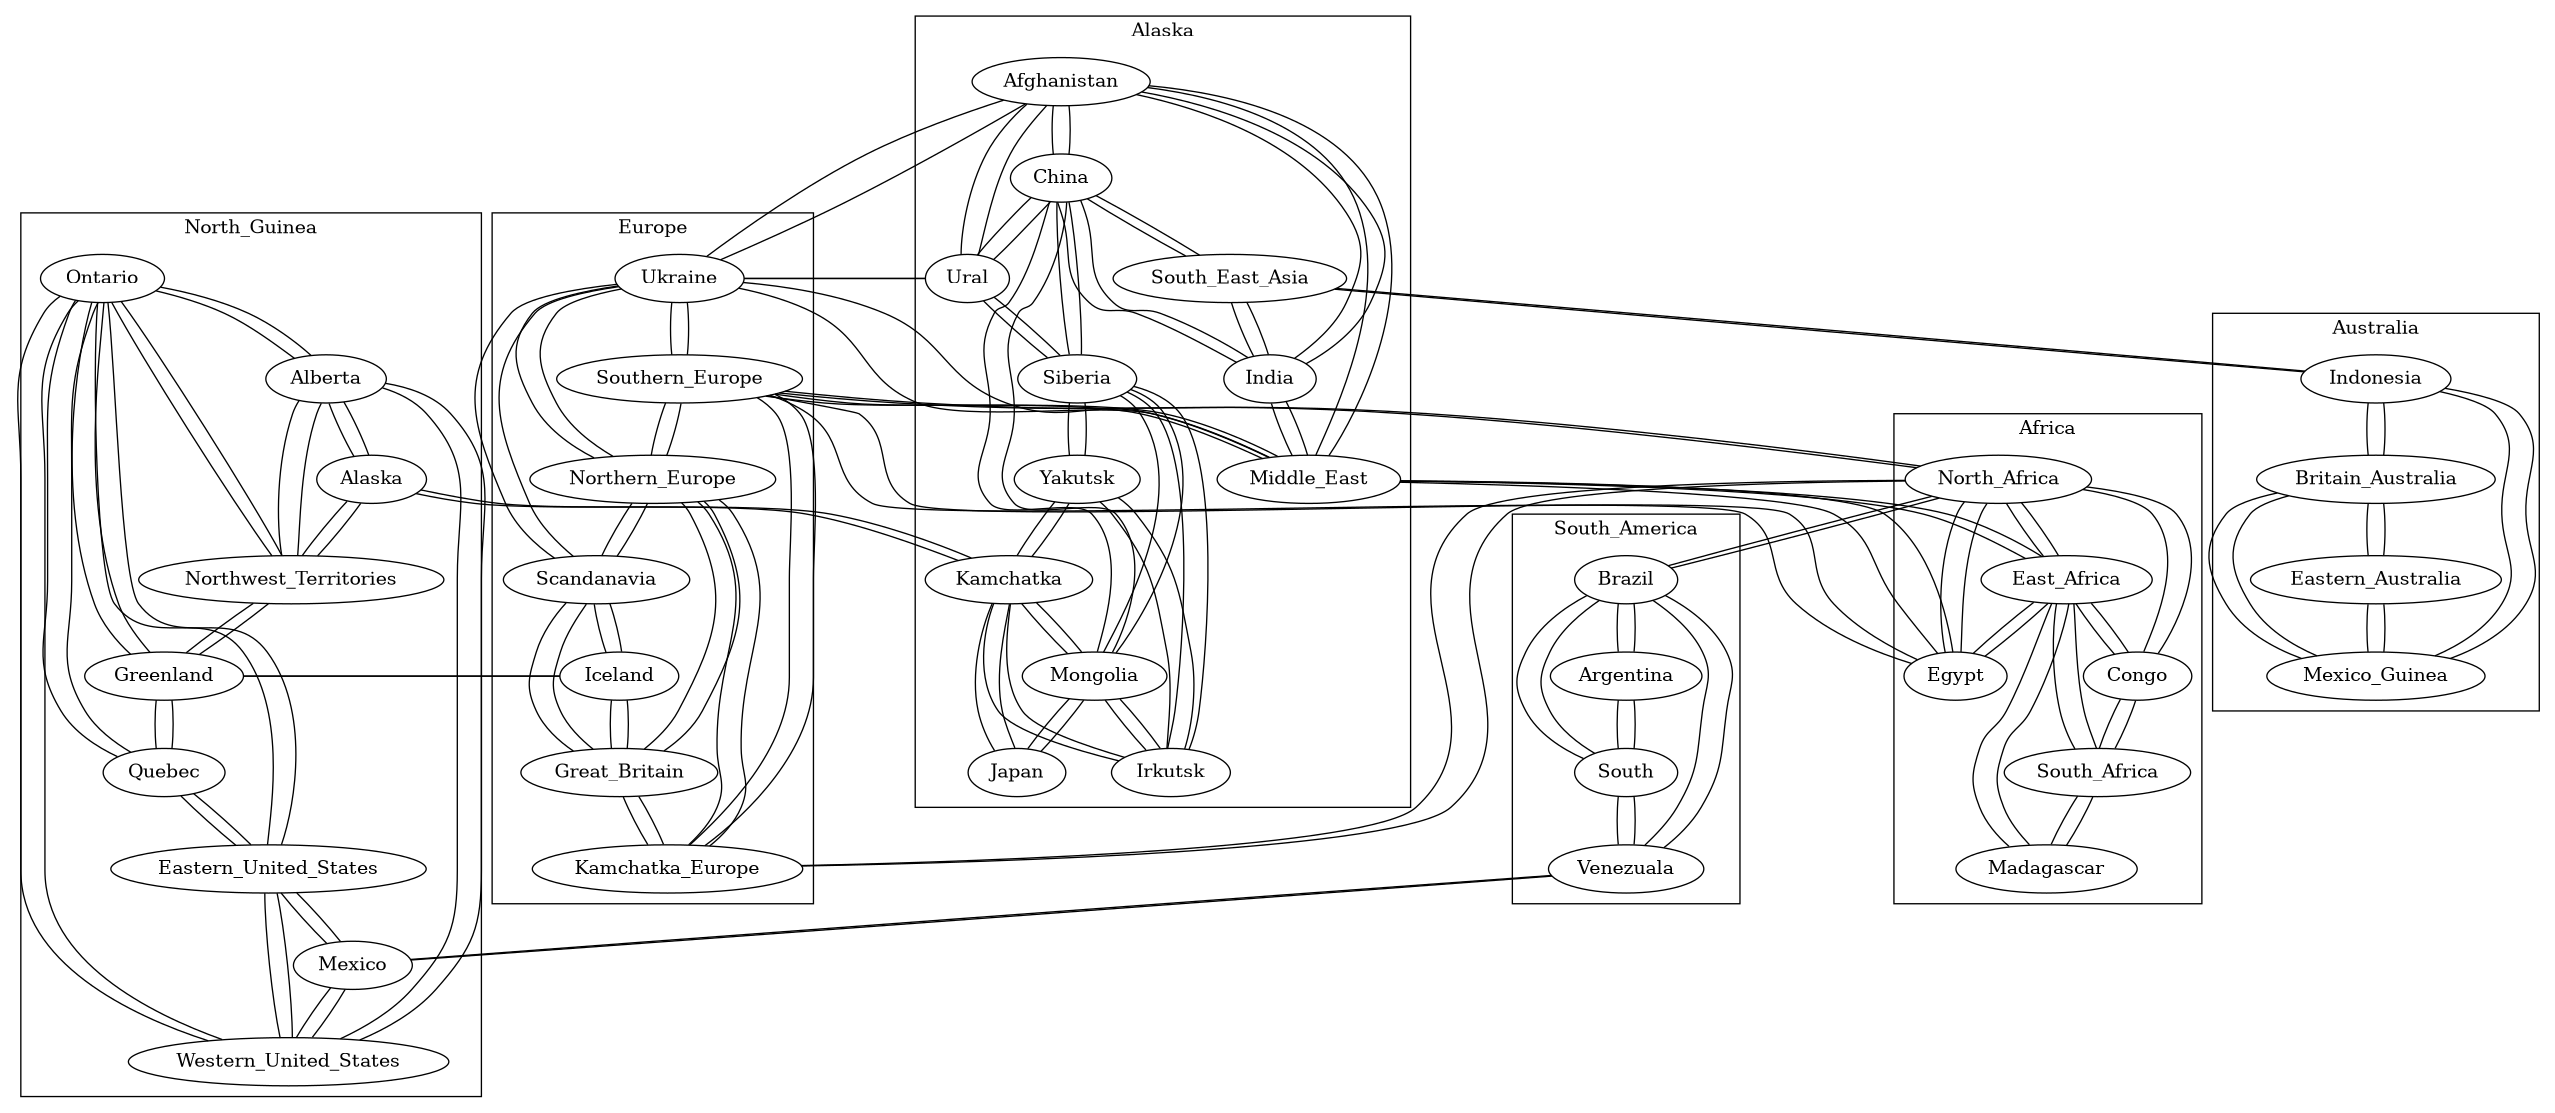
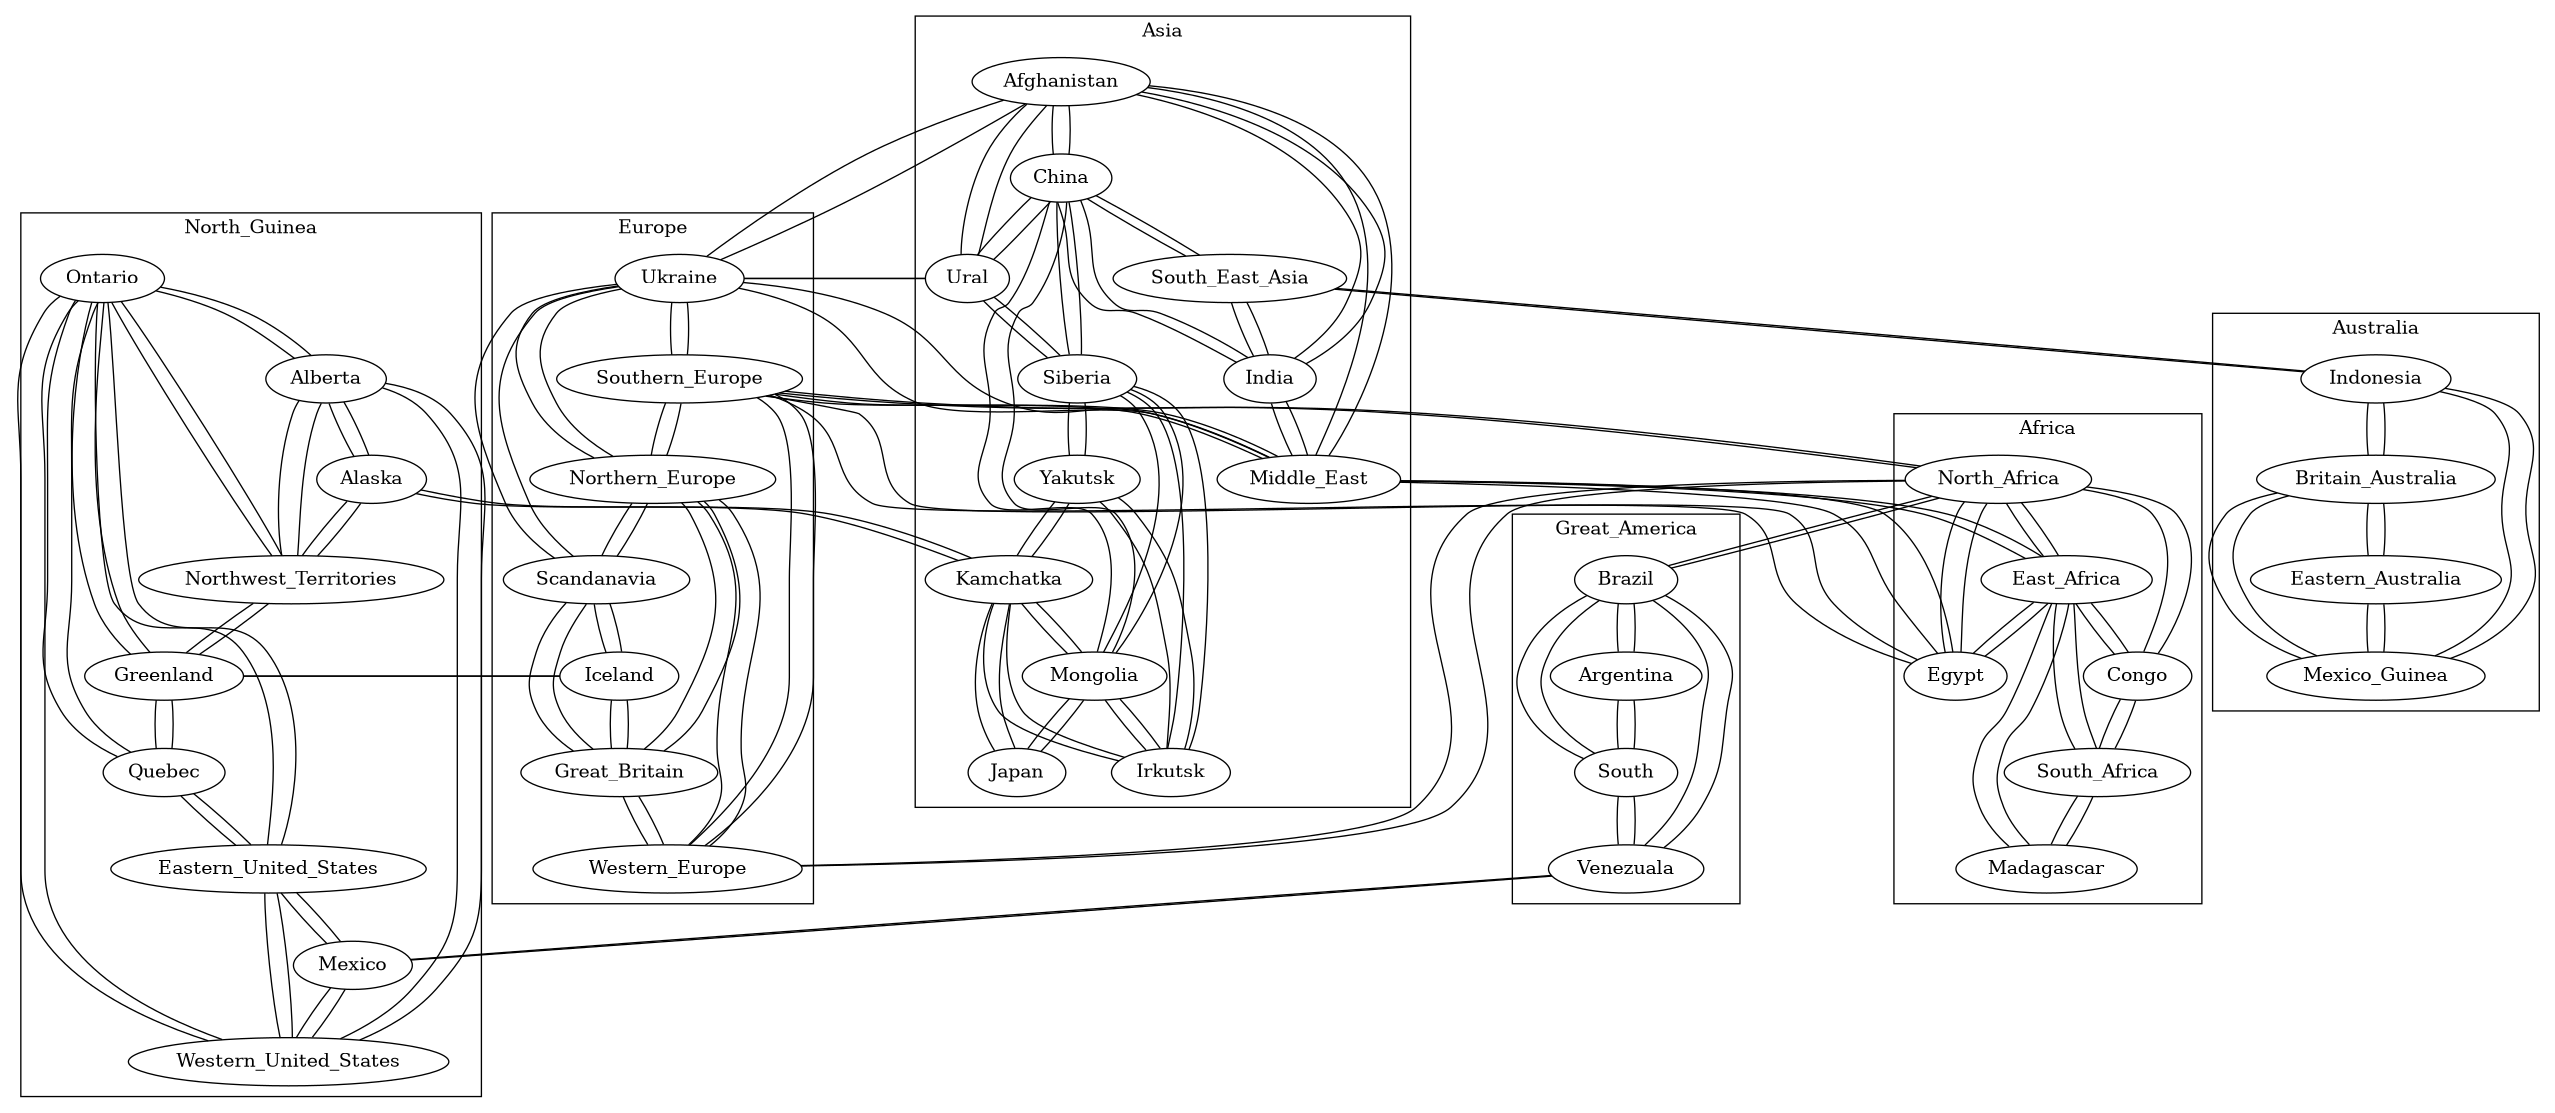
cluster "Alaska": label "Alaska" -> "Asia"
cluster "South_America": label "South_America" -> "Great_America"
node "Kamchatka_Europe": label "Kamchatka_Europe" -> "Western_Europe"
